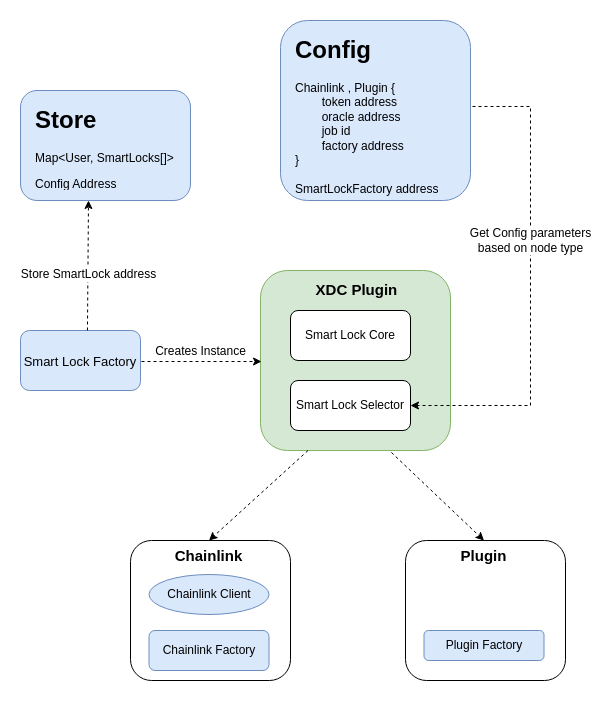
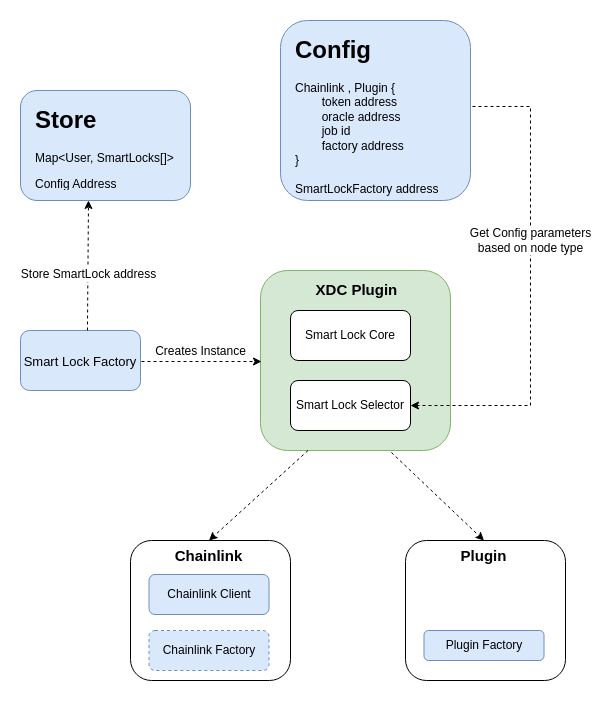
node "Chainlink Client": shape ellipse -> rounded rectangle
node "Chainlink Factory": style solid -> dashed
